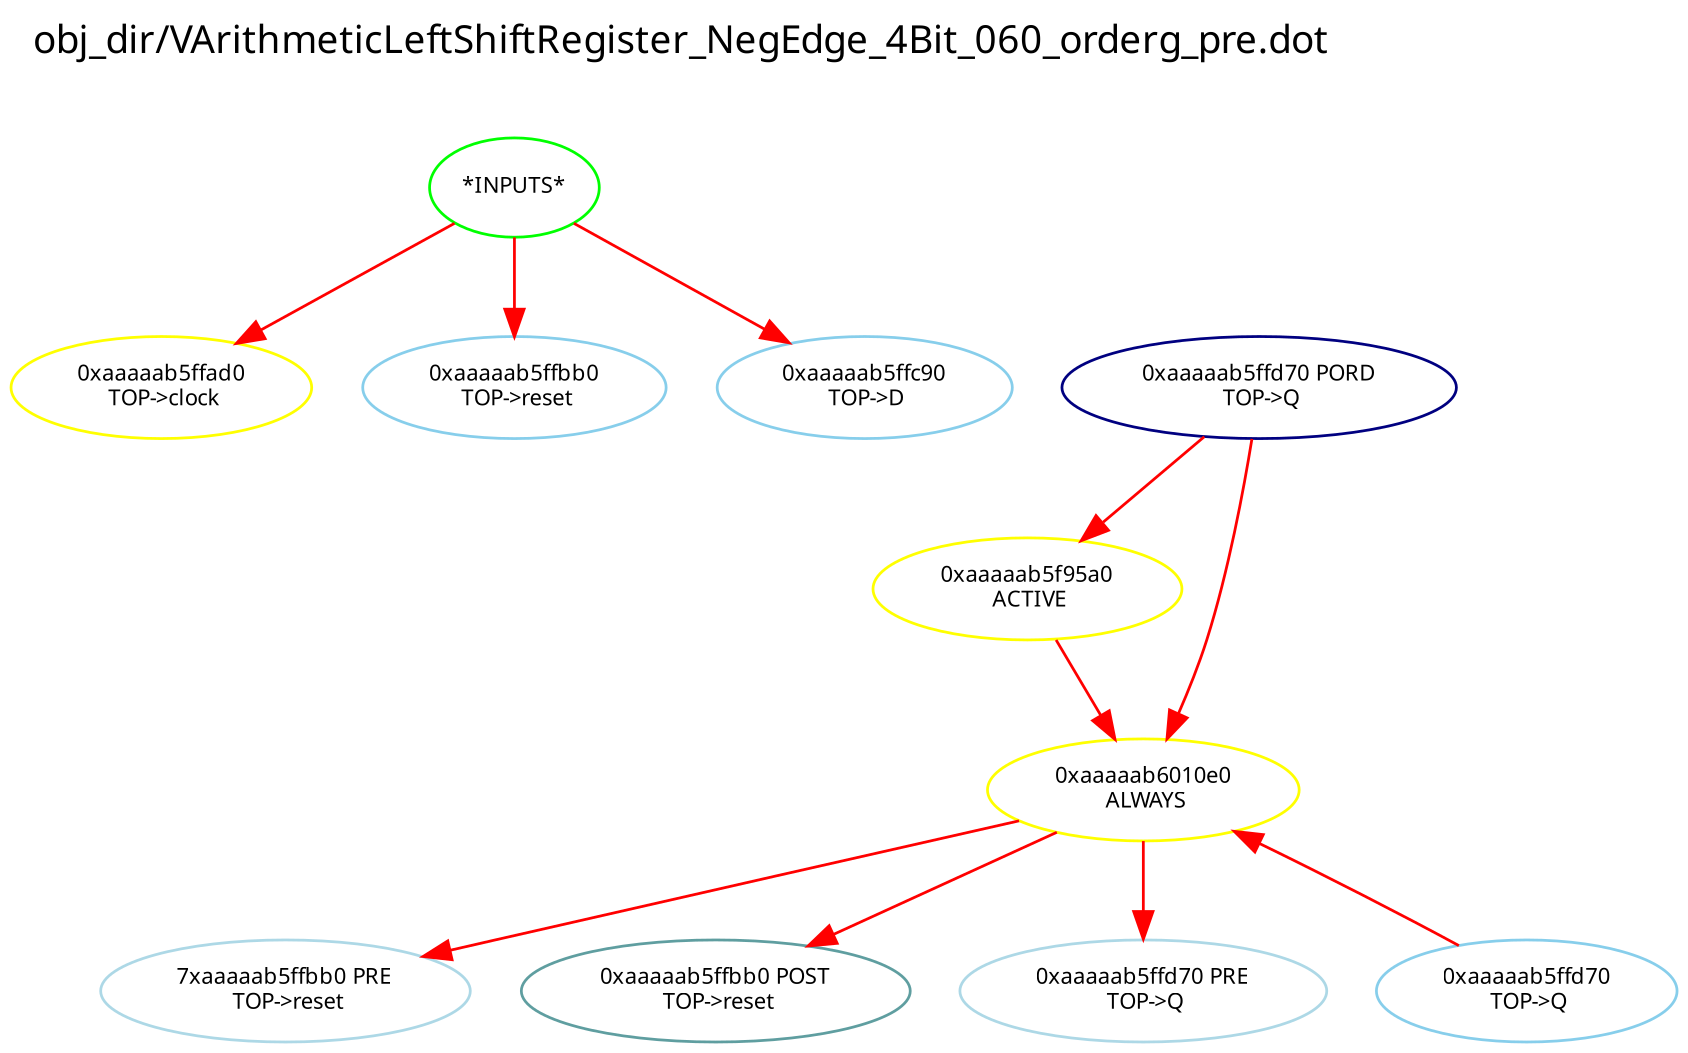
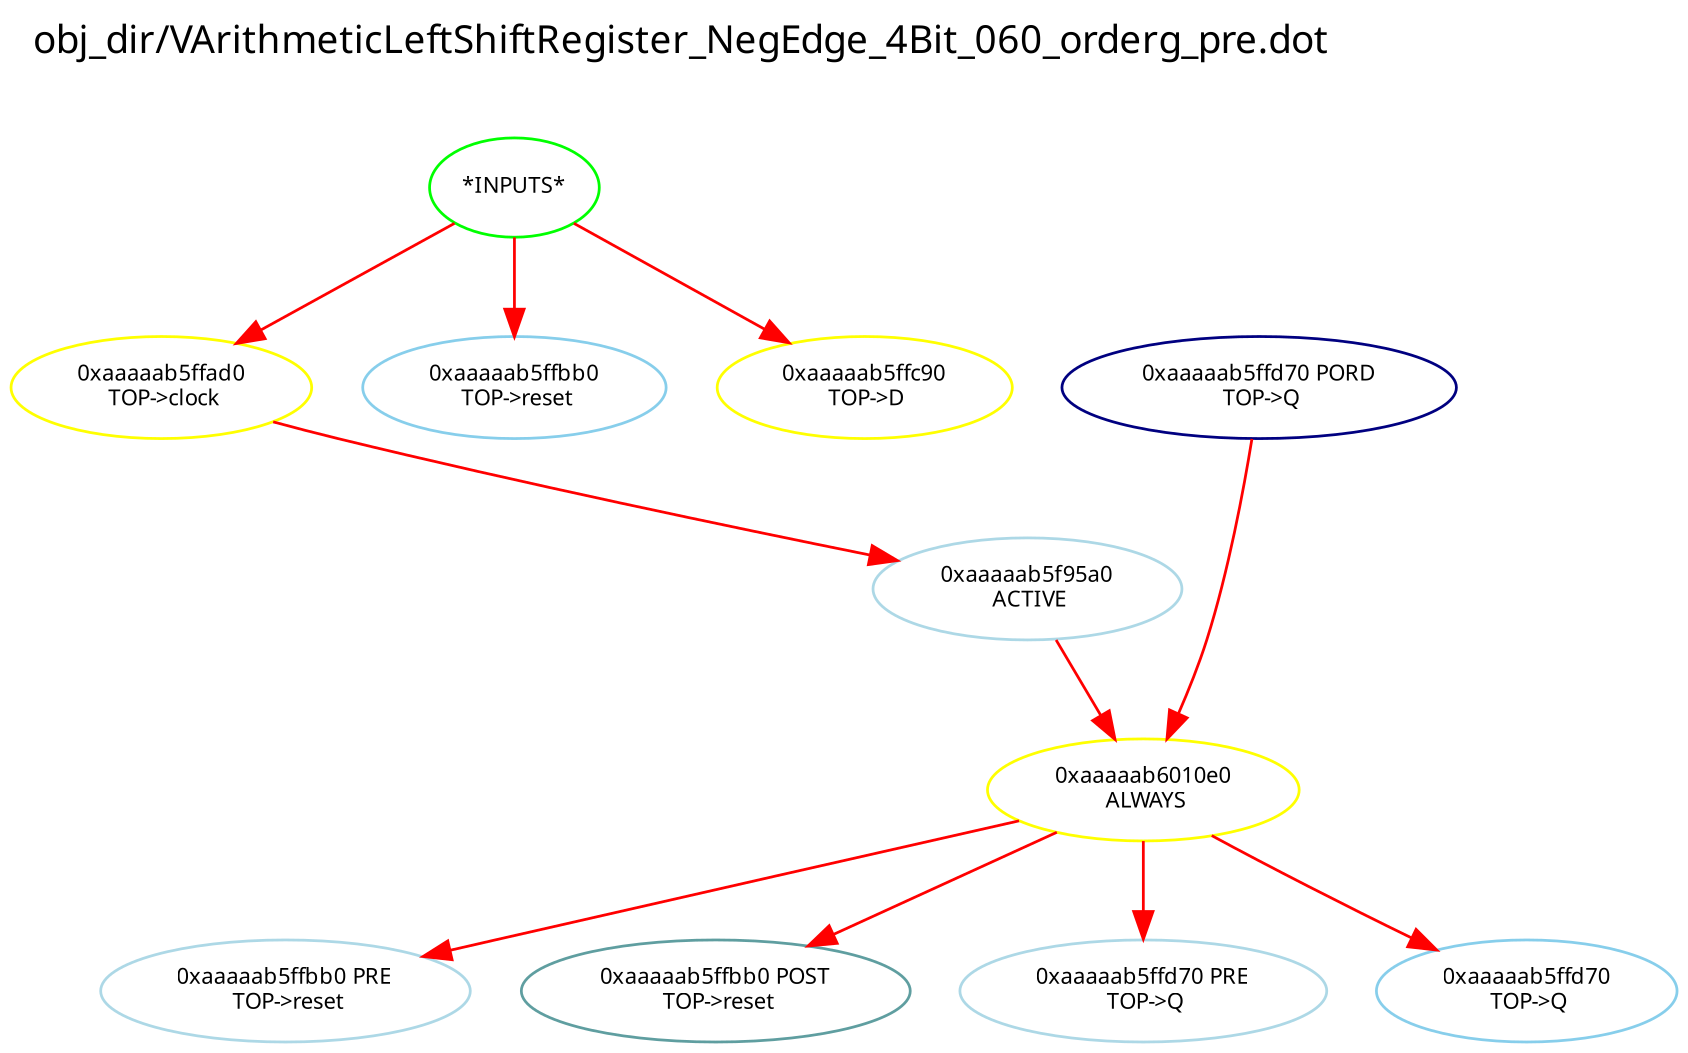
node "0xaaaaab5ffc90 TOP->D": color skyblue -> yellow
edge "0xaaaaab5ffd70 PORD TOP->Q" -> "0xaaaaab5f95a0 ACTIVE": now "0xaaaaab5ffad0 TOP->clock" -> "0xaaaaab5f95a0 ACTIVE"
node "0xaaaaab5f95a0 ACTIVE": color yellow -> lightblue
edge "0xaaaaab5ffd70 TOP->Q" -> "0xaaaaab6010e0 ALWAYS": reversed
node "7xaaaaab5ffbb0 PRE TOP->reset": label "7xaaaaab5ffbb0 PRE TOP->reset" -> "0xaaaaab5ffbb0 PRE TOP->reset"
